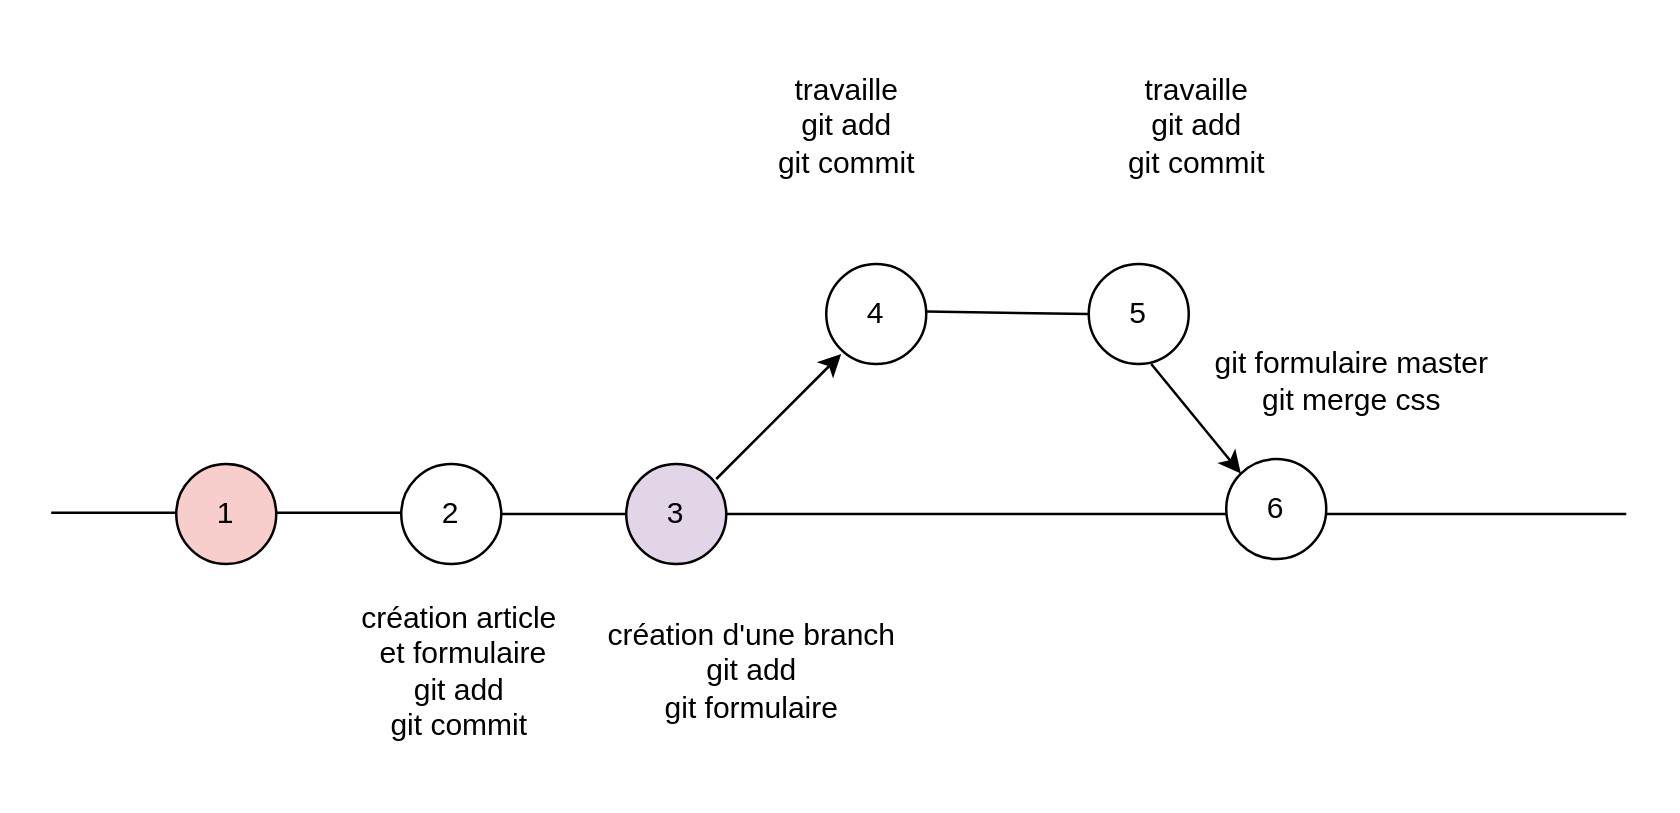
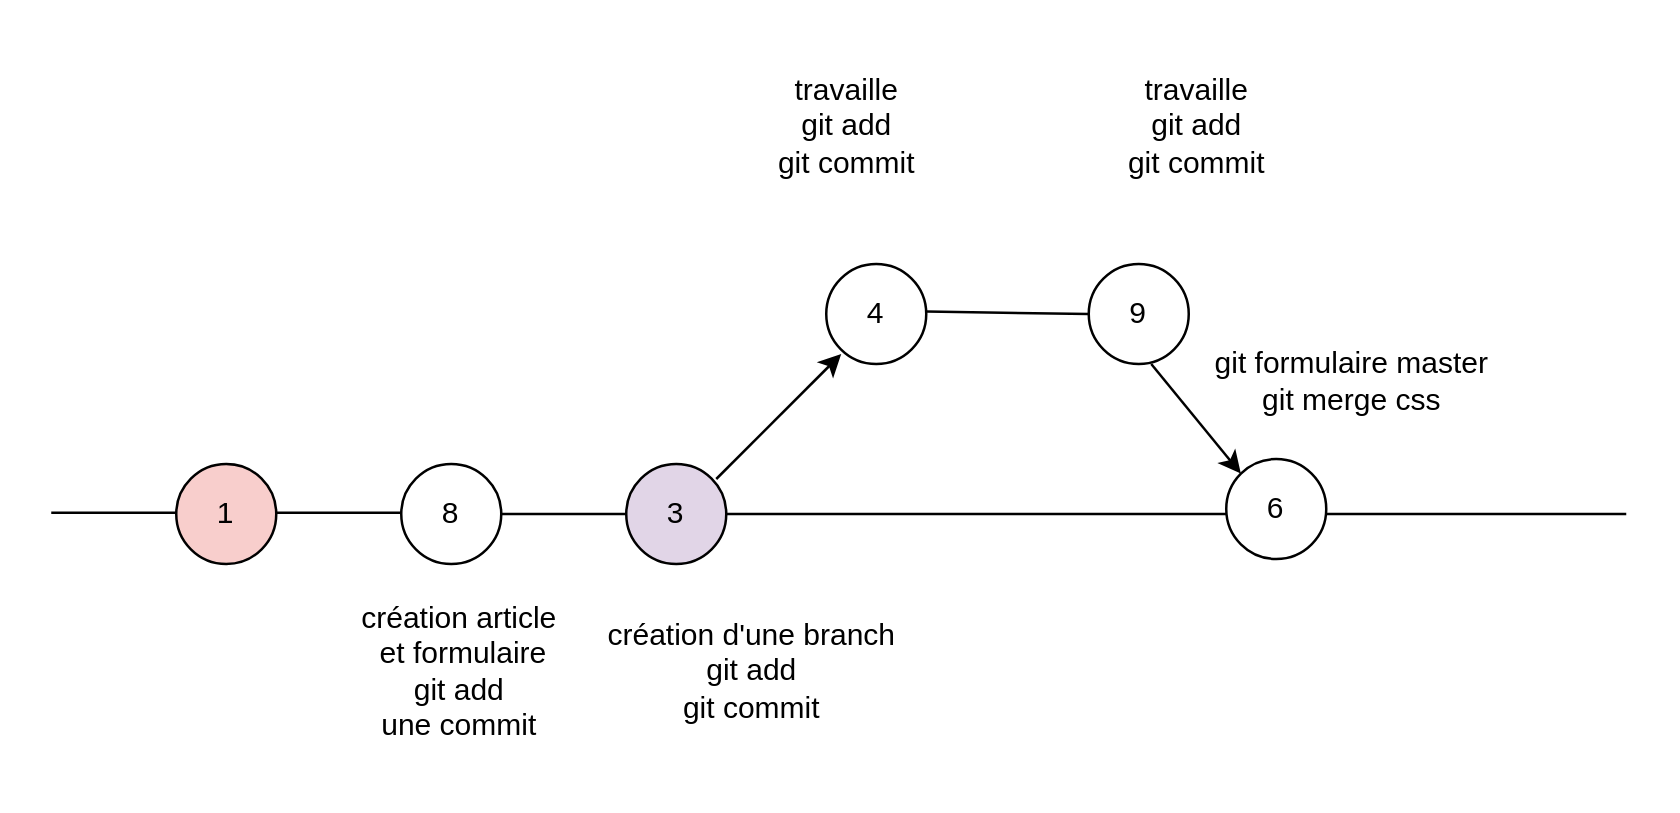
node "5": label "5" -> "9"
node "2": label "2" -> "8"
node "création article et formulaire git add git commit": label "création article et formulaire git add git commit" -> "création article et formulaire git add une commit"
node "création d'une branch git add git formulaire": label "création d'une branch git add git formulaire" -> "création d'une branch git add git commit"
